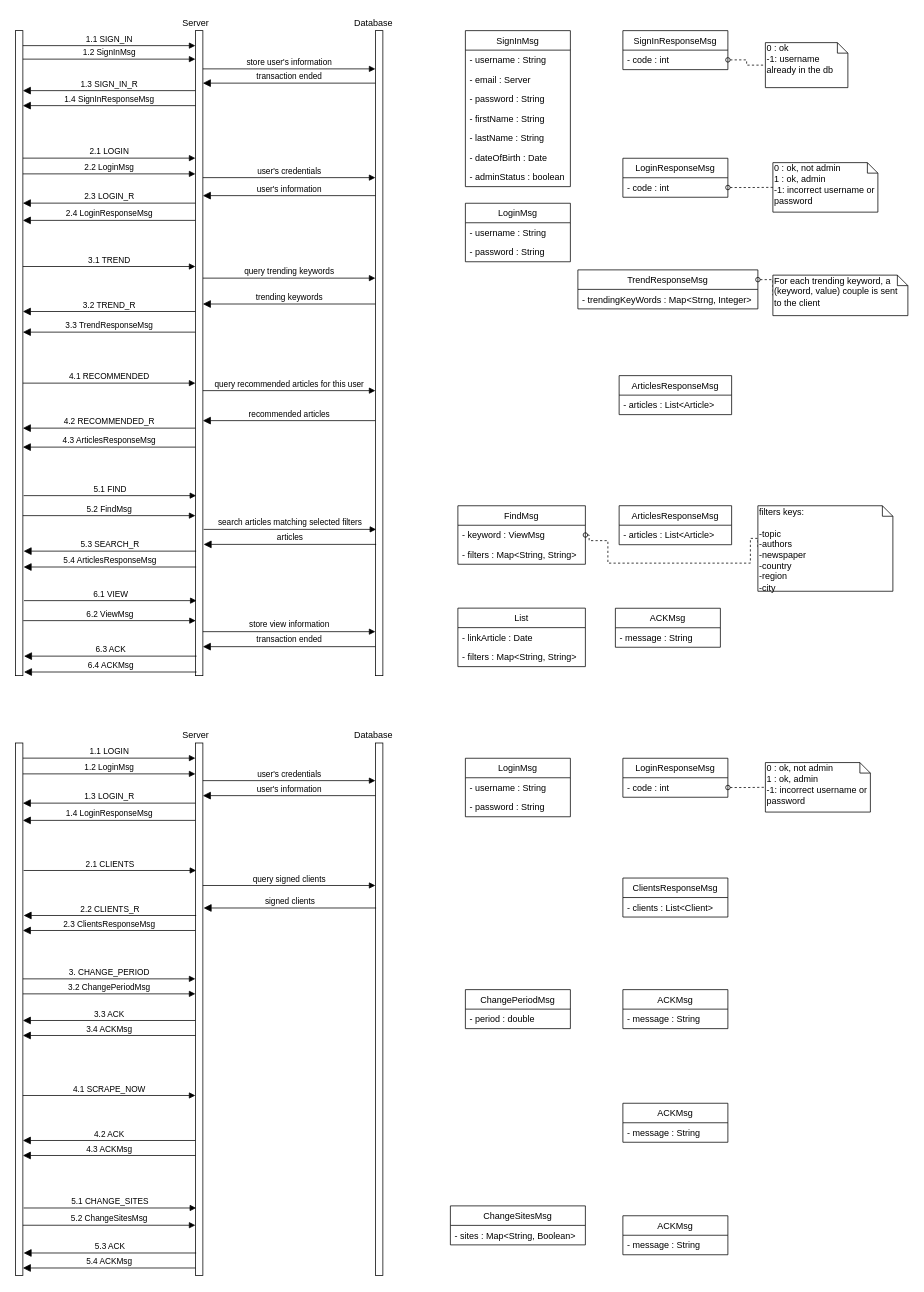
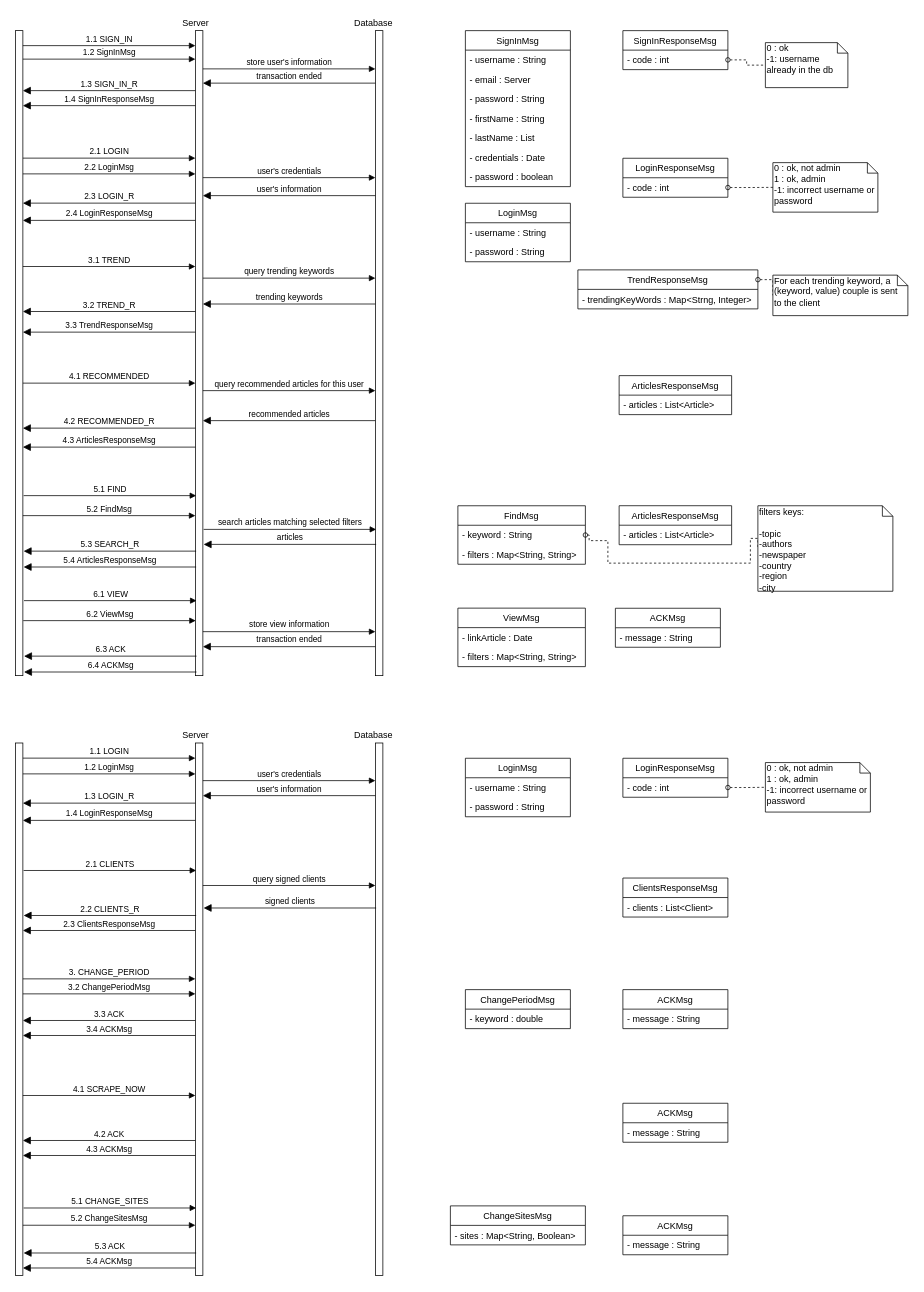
node "- lastName : String": label "- lastName : String" -> "- lastName : List"
node "- dateOfBirth : Date": label "- dateOfBirth : Date" -> "- credentials : Date"
node "- adminStatus : boolean": label "- adminStatus : boolean" -> "- password : boolean"
node "- keyword : ViewMsg": label "- keyword : ViewMsg" -> "- keyword : String"
node "List": label "List" -> "ViewMsg"
node "- period : double": label "- period : double" -> "- keyword : double"
